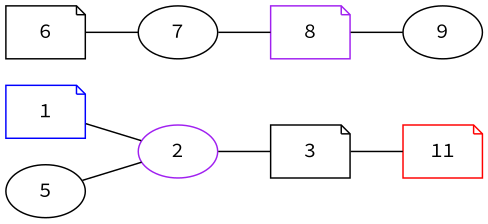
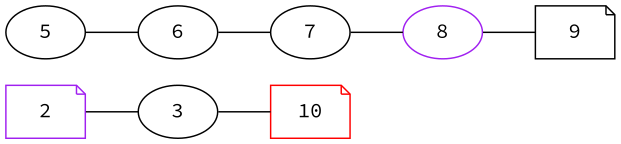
node "6": shape note -> ellipse
node "8": shape note -> ellipse
node "9": shape ellipse -> note
node "1": removed
node "2": shape ellipse -> note
node "3": shape note -> ellipse
node "11": label "11" -> "10"
edge "2" -- "5": now "6" -- "5"
